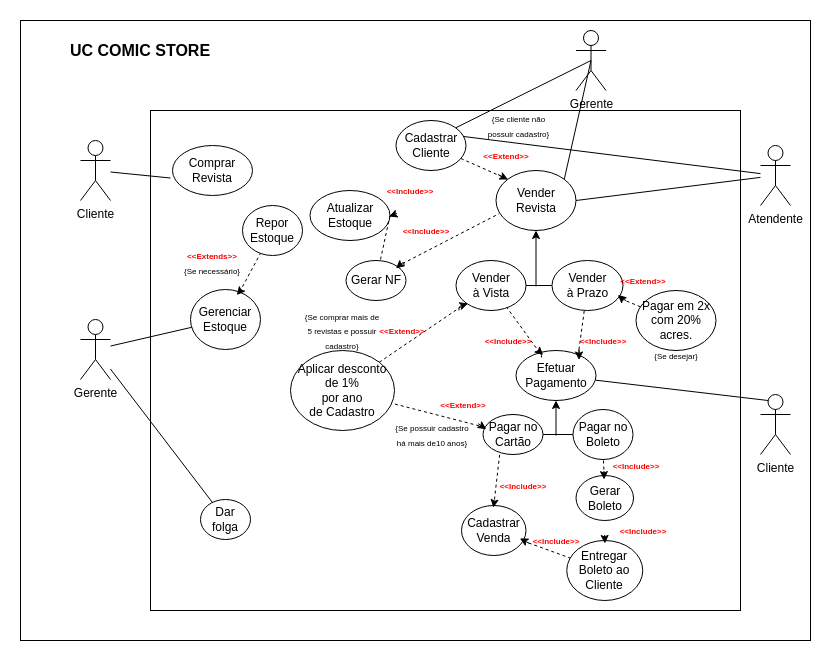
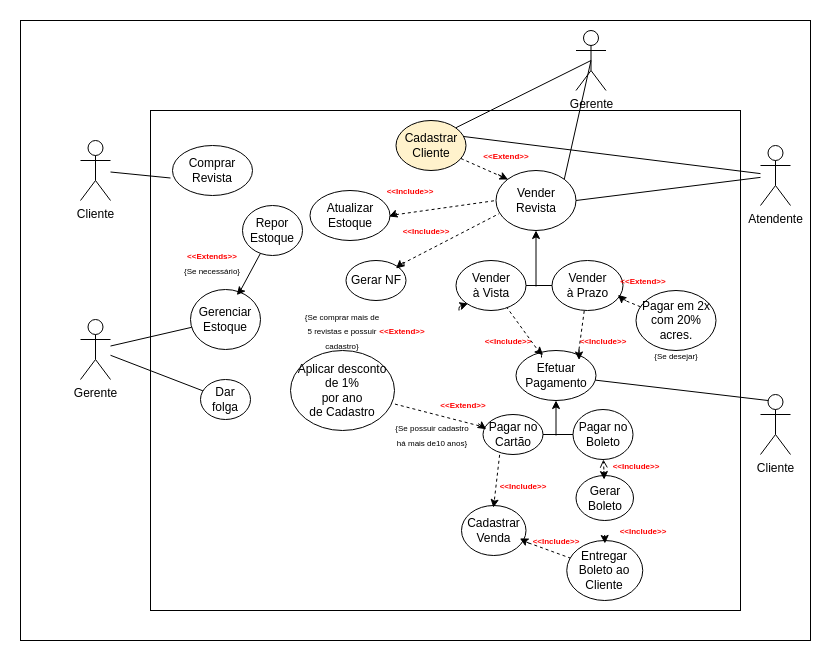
node "UC COMIC STORE": removed
node "{Se cliente não possuir cadastro}": removed
node "Cadastrar Cliente": fillcolor #ffffff -> #fff2cc
edge "Atualizar Estoque" -- "Gerar NF": now "Atualizar Estoque" -- "Vender Revista"
edge "Repor Estoque" -- "Gerenciar Estoque": style dashed -> solid
edge "Vender à Vista" -- "Aplicar desconto de 1% por ano de Cadastro": removed
edge "Pagar no Boleto" -- "Gerar Boleto": arrowhead none -> open
node "Dar folga": moved (226, 520) -> (226, 400)
